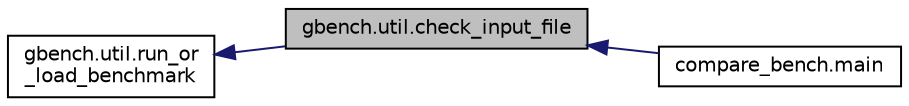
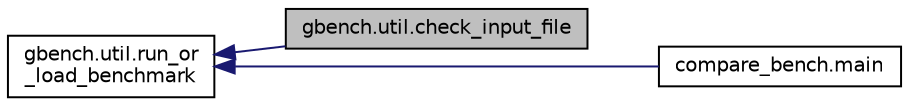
edge "compare_bench.main" -> "gbench.util.check_input_file": now "compare_bench.main" -> "gbench.util.run_or _load_benchmark"
